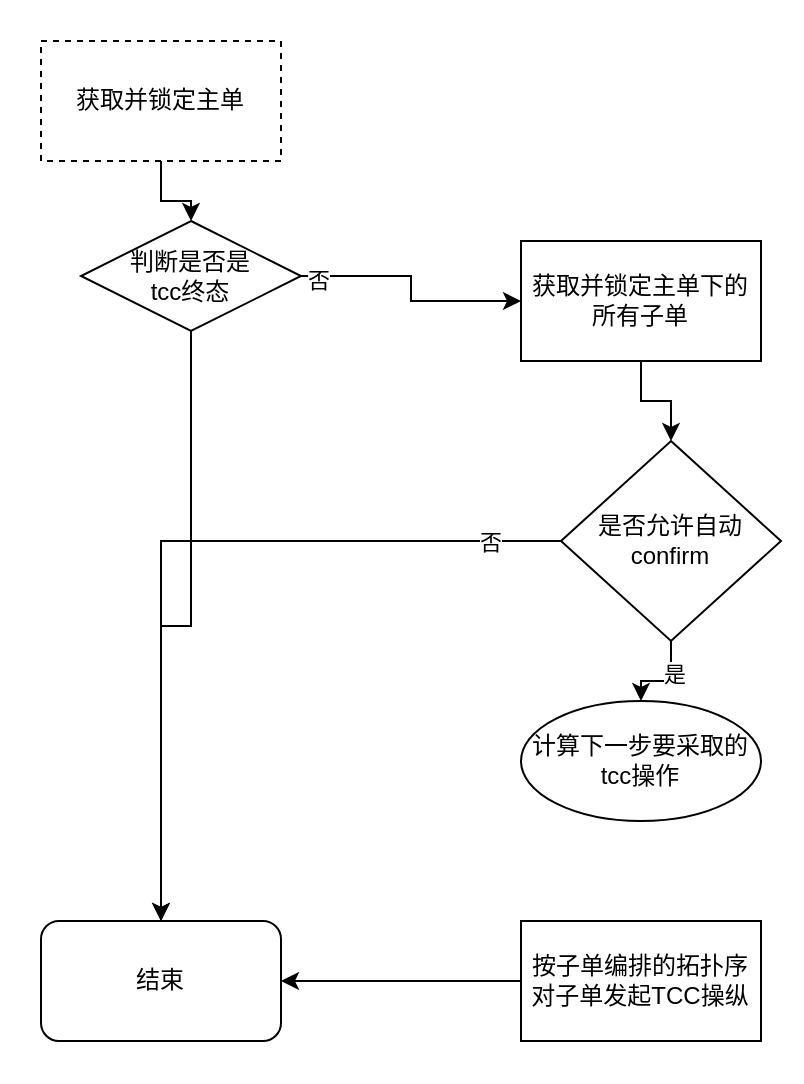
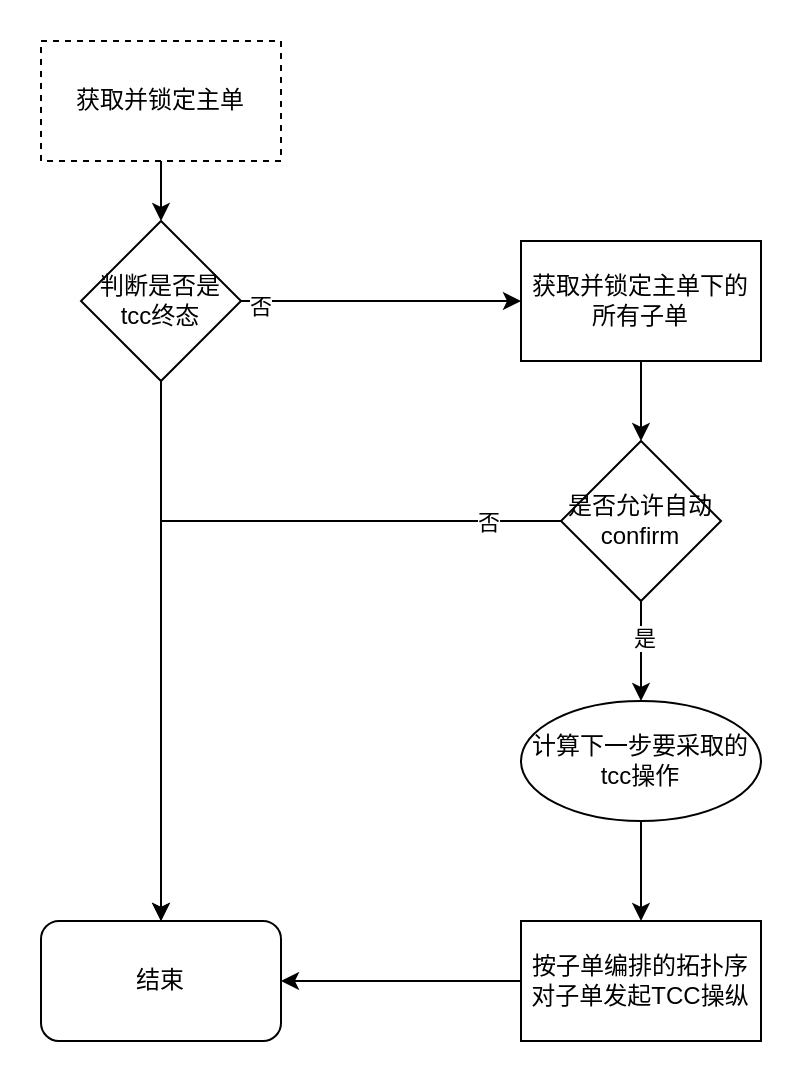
node "判断是否是 tcc终态": size 220x110 -> 160x160
node "是否允许自动confirm": size 220x200 -> 160x160
edge "计算下一步要采取的tcc操作" -> "按子单编排的拓扑序对子单发起TCC操纵": added
